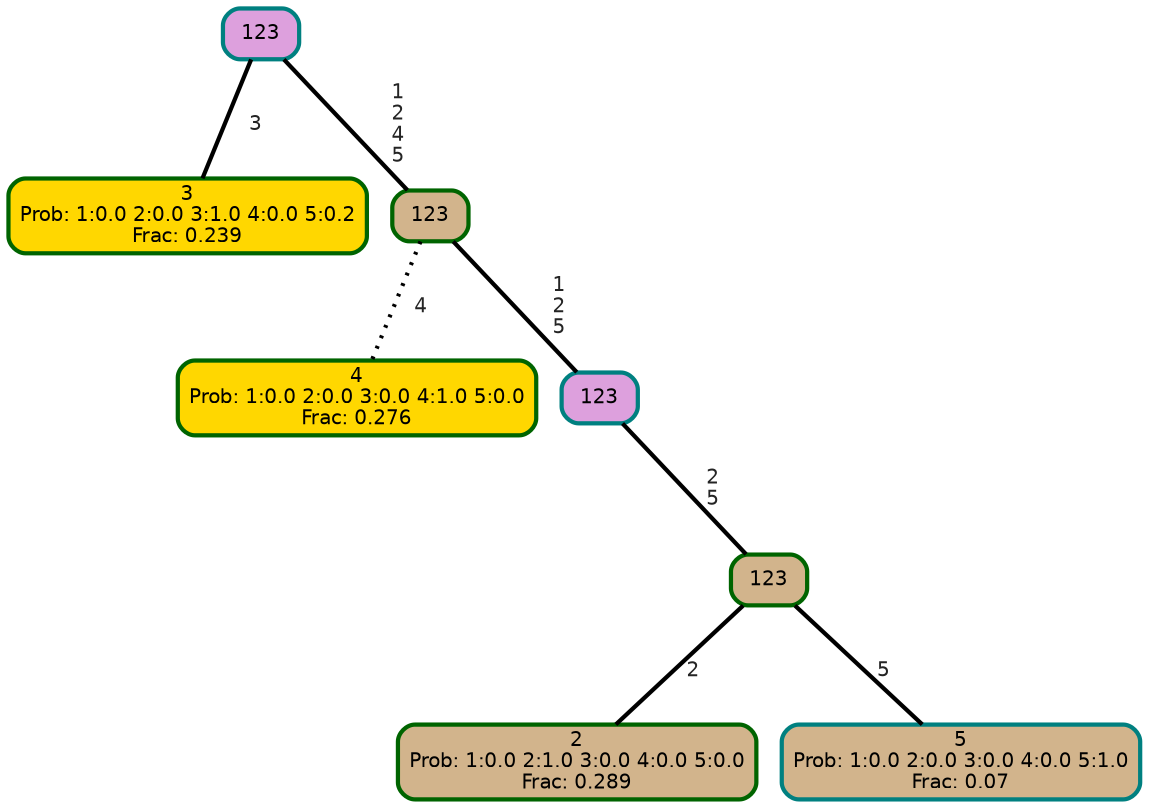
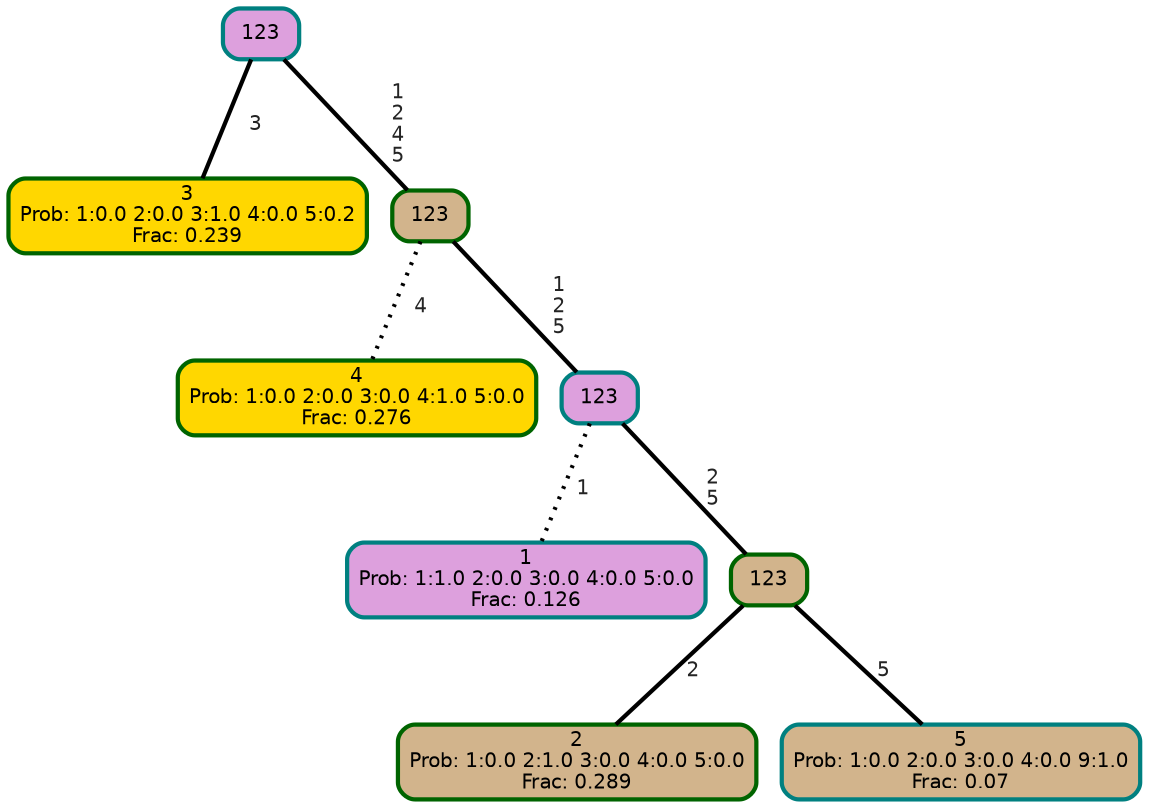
node "1 Prob: 1:1.0 2:0.0 3:0.0 4:0.0 5:0.0 Frac: 0.126": added
node "5 Prob: 1:0.0 2:0.0 3:0.0 4:0.0 5:1.0 Frac: 0.07": label "5 Prob: 1:0.0 2:0.0 3:0.0 4:0.0 5:1.0 Frac: 0.07" -> "5 Prob: 1:0.0 2:0.0 3:0.0 4:0.0 9:1.0 Frac: 0.07"
